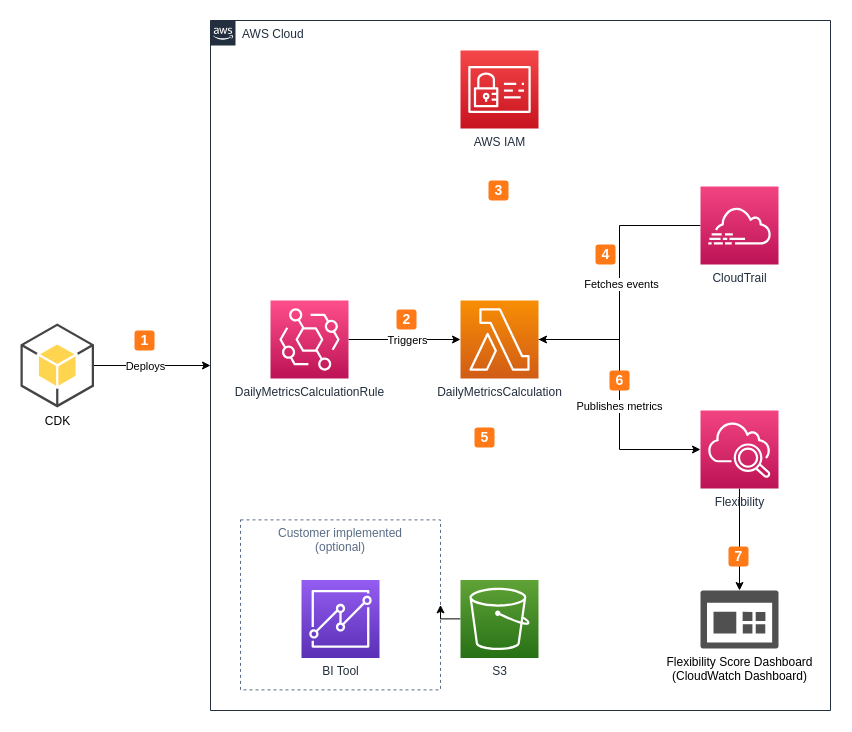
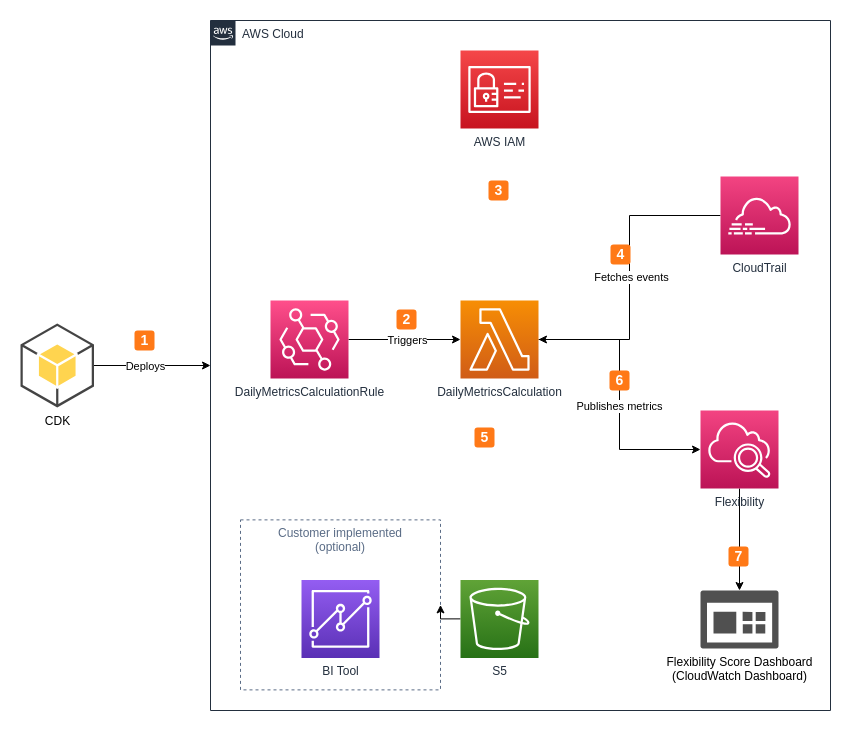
node "CloudTrail": moved (740, 226) -> (760, 216)
node "4": moved (606, 255) -> (621, 255)
node "S3": label "S3" -> "S5"
